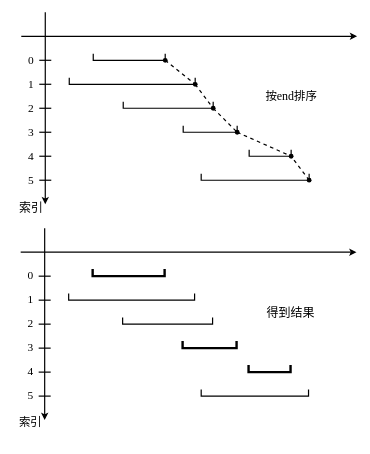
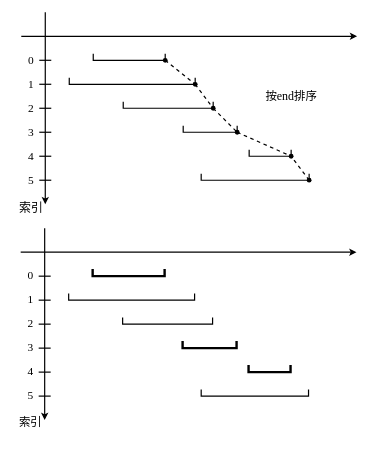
node "得到结果": removed
